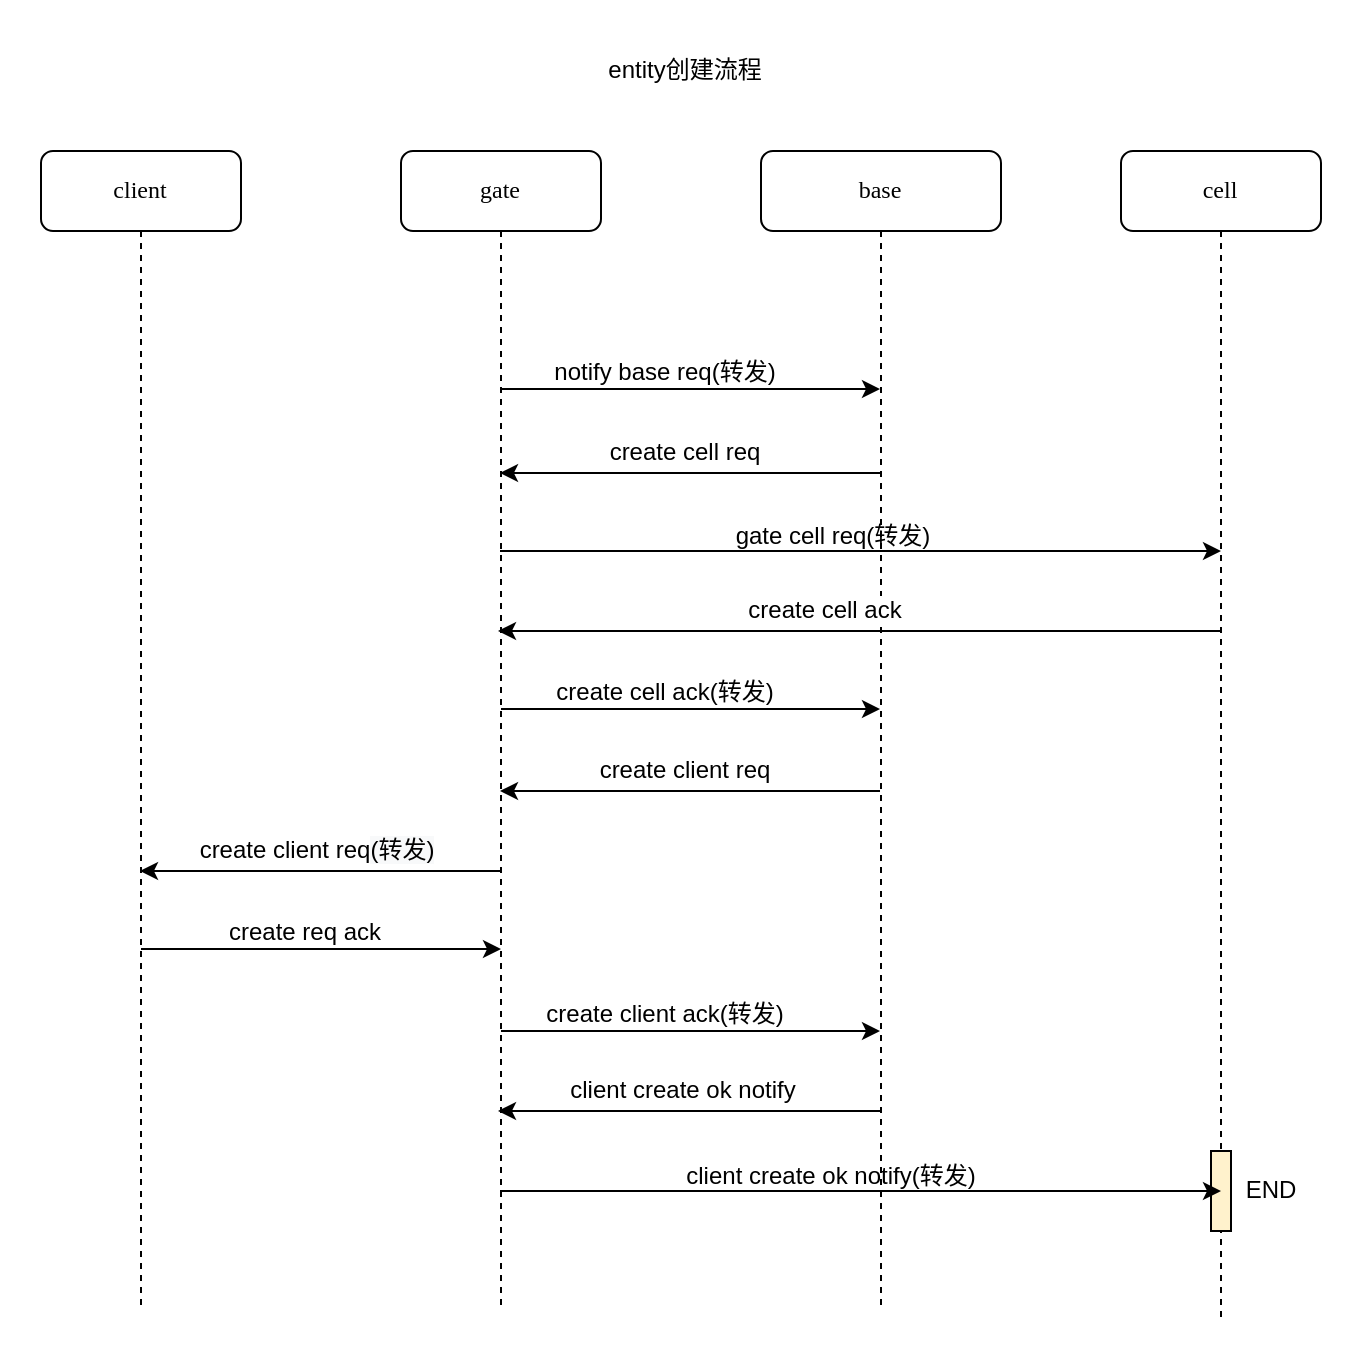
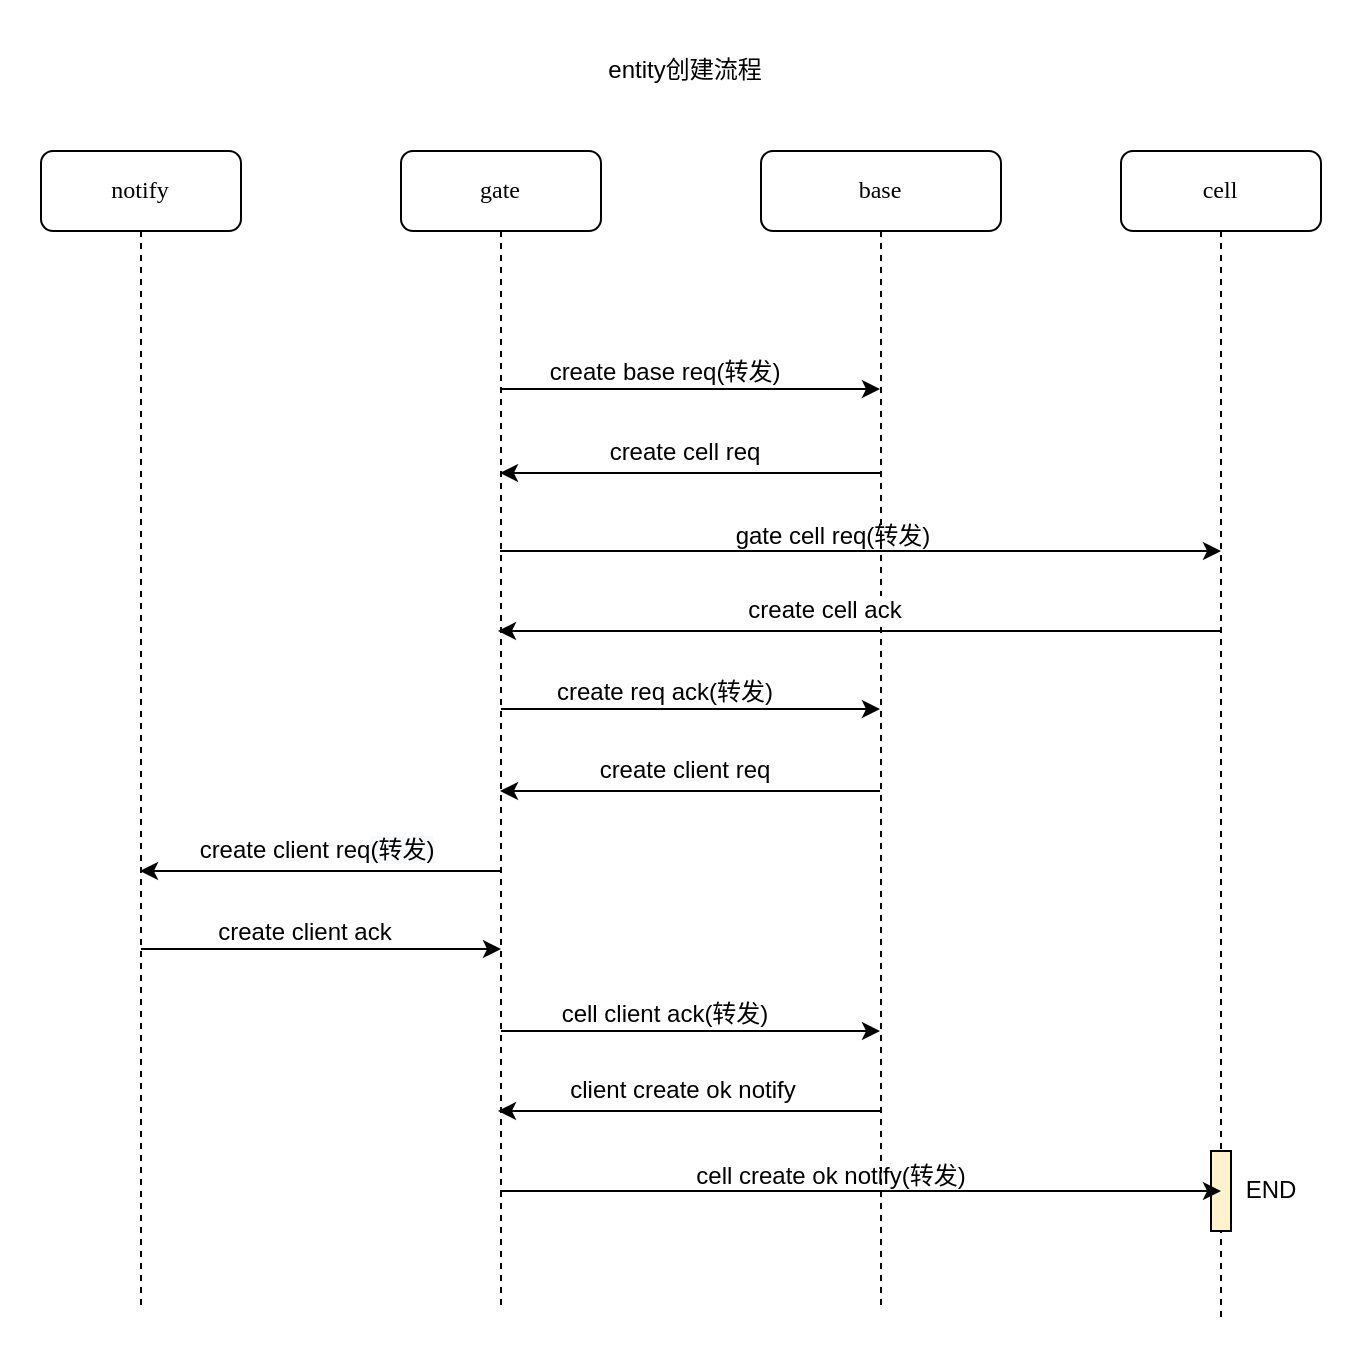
node "client": label "client" -> "notify"
node "notify base req(转发)": label "notify base req(转发)" -> "create base req(转发)"
node "create cell ack(转发)": label "create cell ack(转发)" -> "create req ack(转发)"
node "create req ack": label "create req ack" -> "create client ack"
node "create client ack(转发)": label "create client ack(转发)" -> "cell client ack(转发)"
node "client create ok notify(转发)": label "client create ok notify(转发)" -> "cell create ok notify(转发)"
